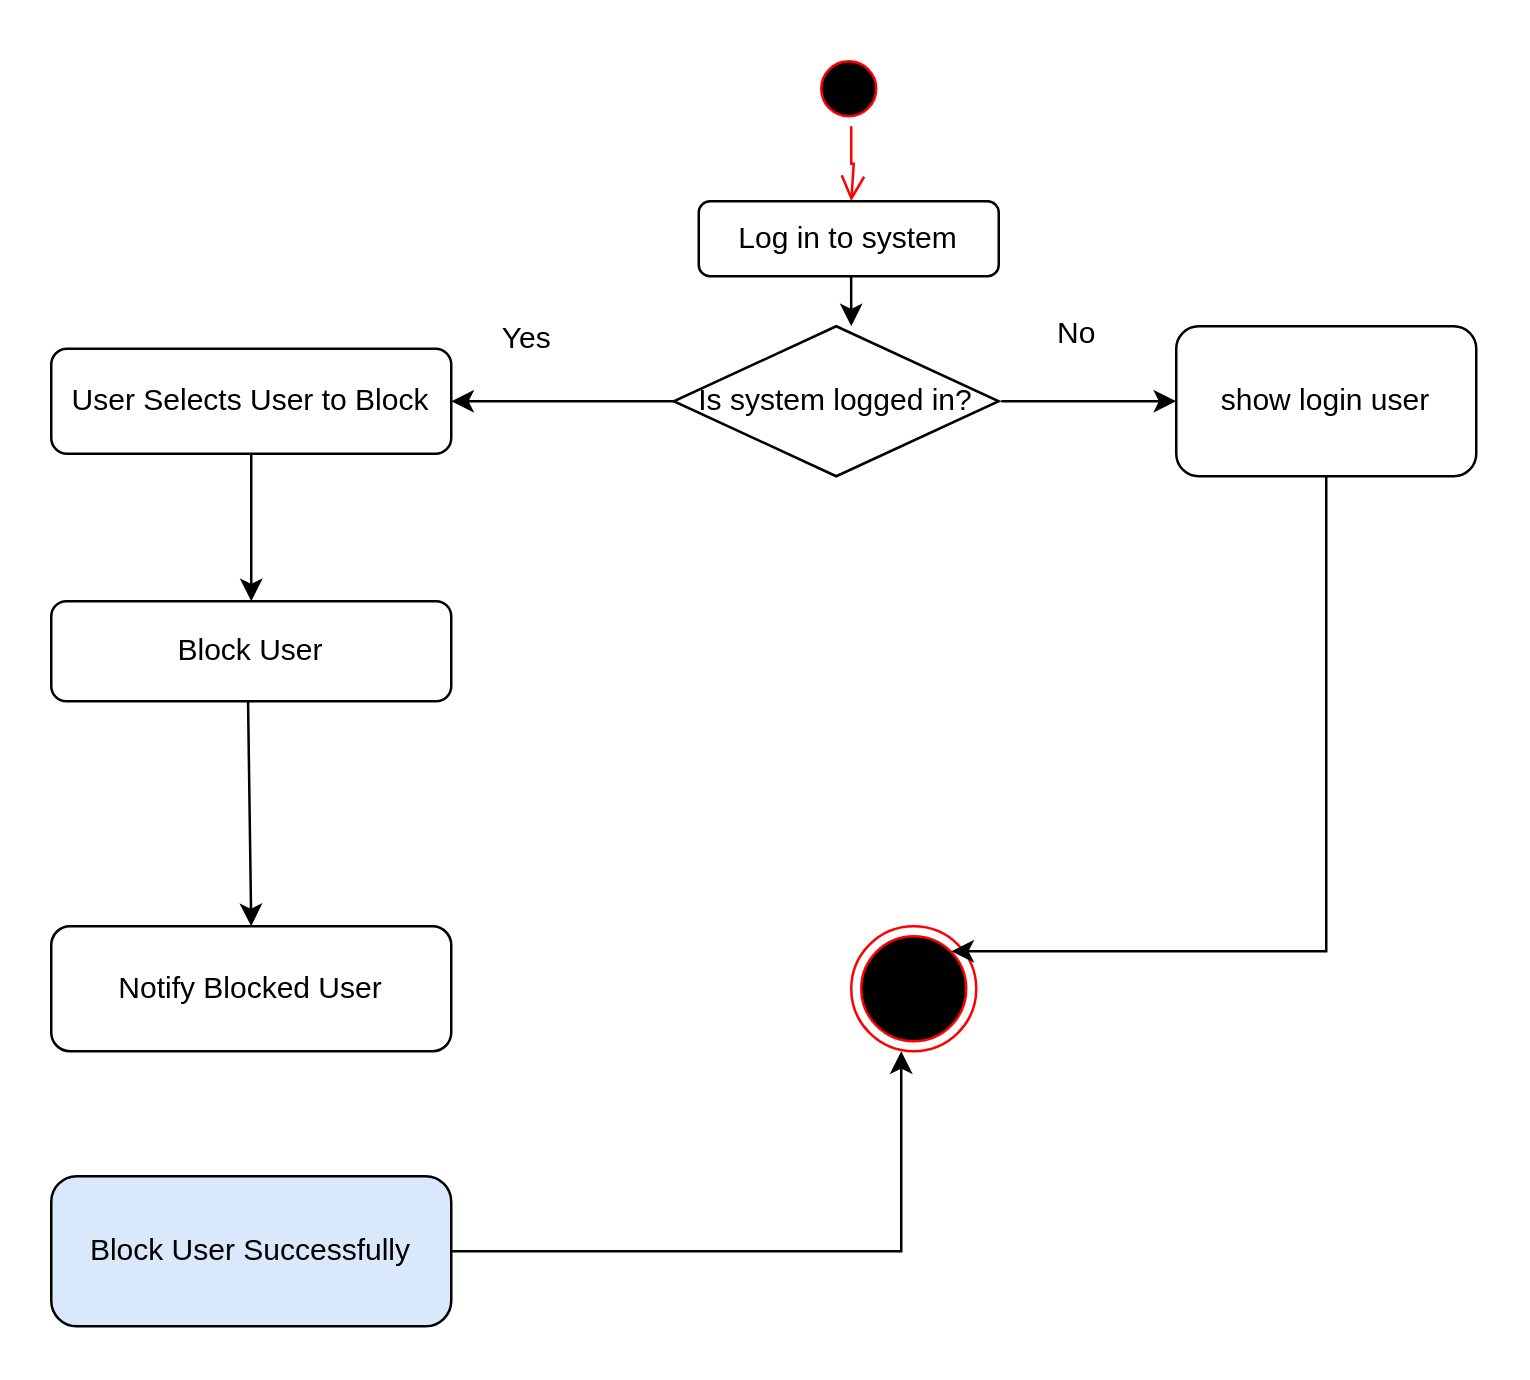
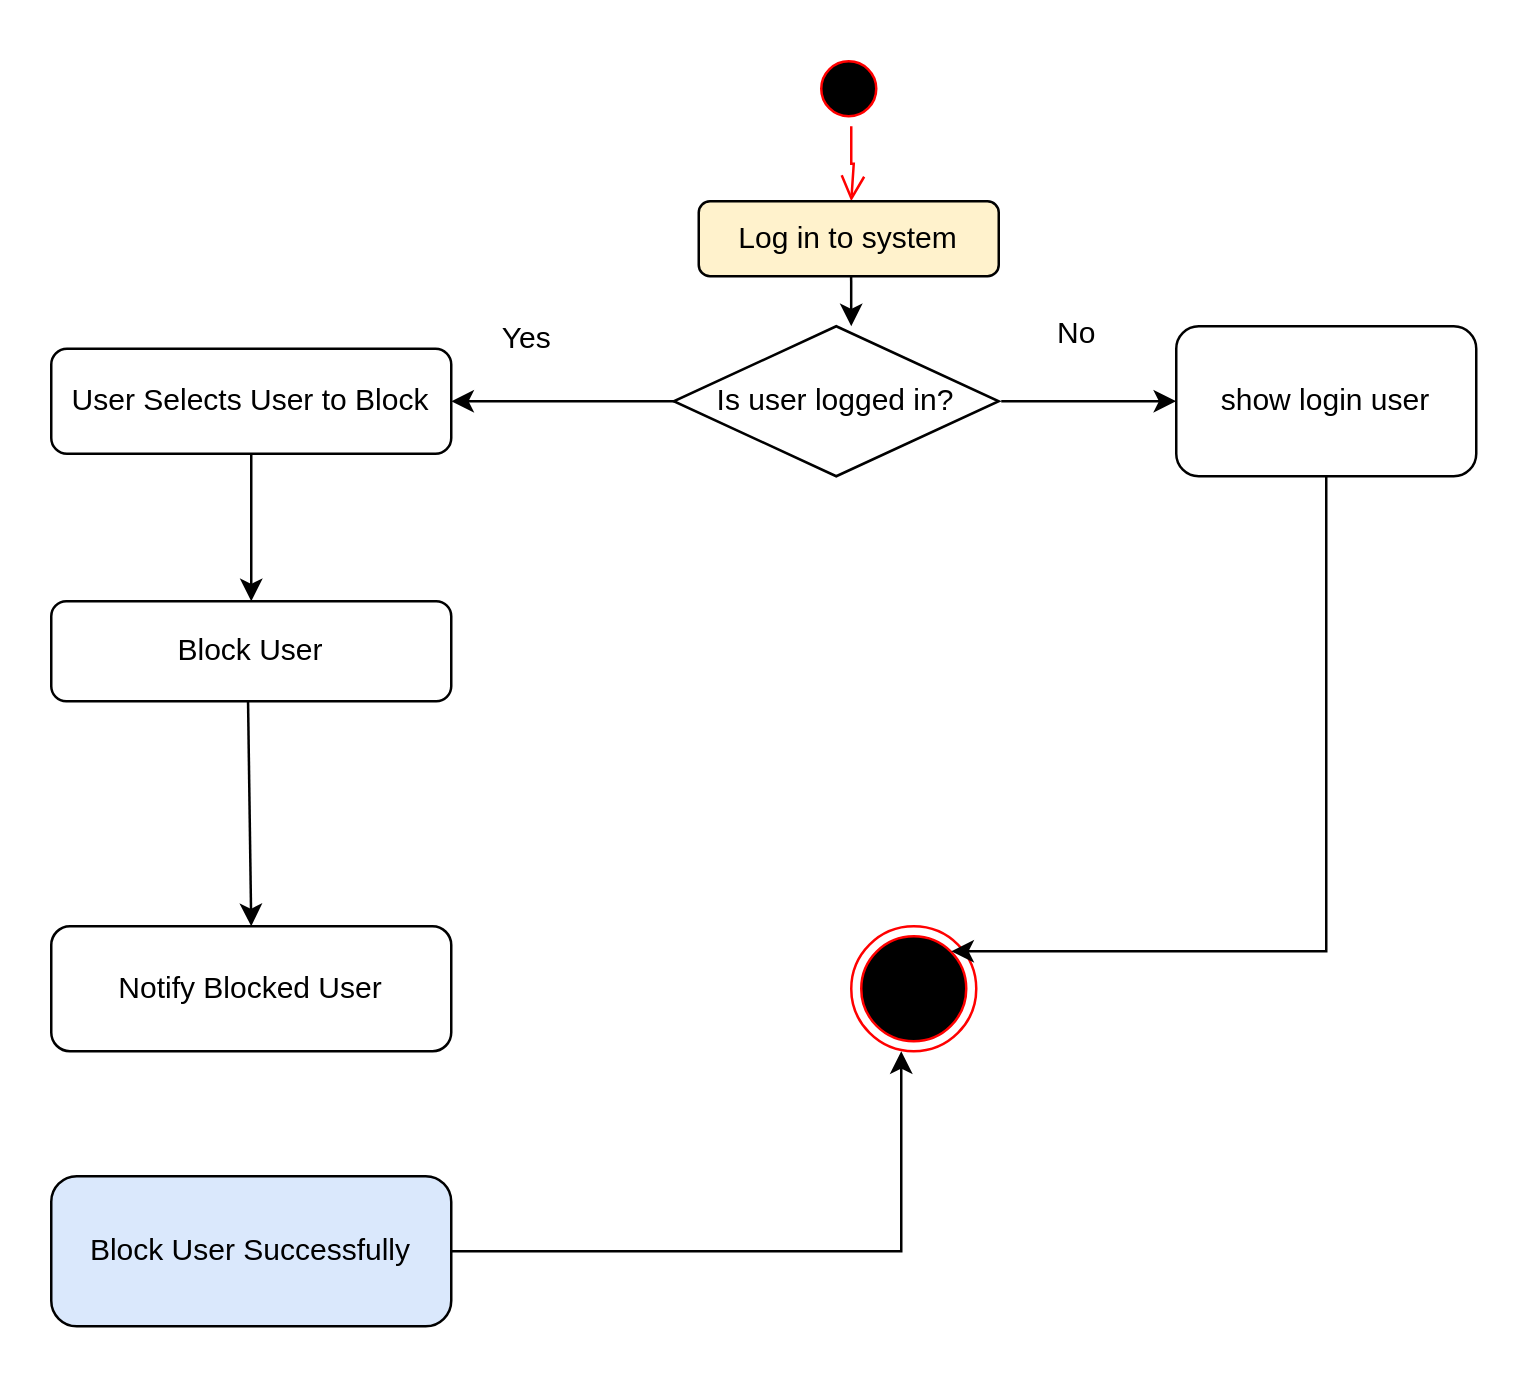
node "Log in to system": fillcolor #ffffff -> #fff2cc
node "Is system logged in?": label "Is system logged in?" -> "Is user logged in?"
